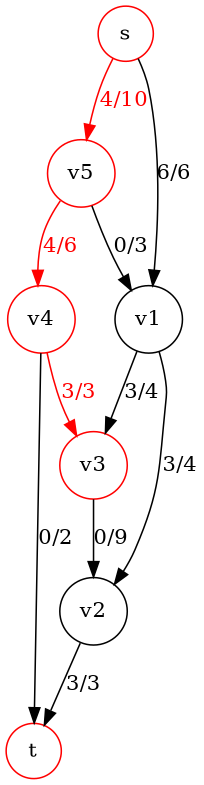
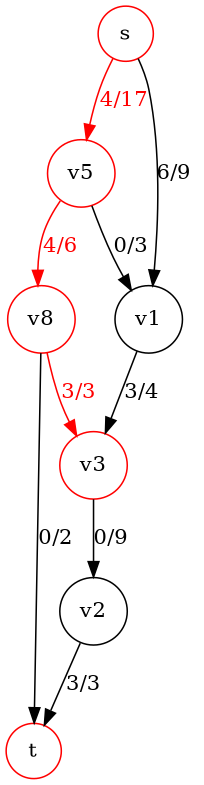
edge "s" -> "v5": label "4/10" -> "4/17"
edge "s" -> "v1": label "6/6" -> "6/9"
node "v4": label "v4" -> "v8"
edge "v1" -> "v2": removed, label "3/4"
